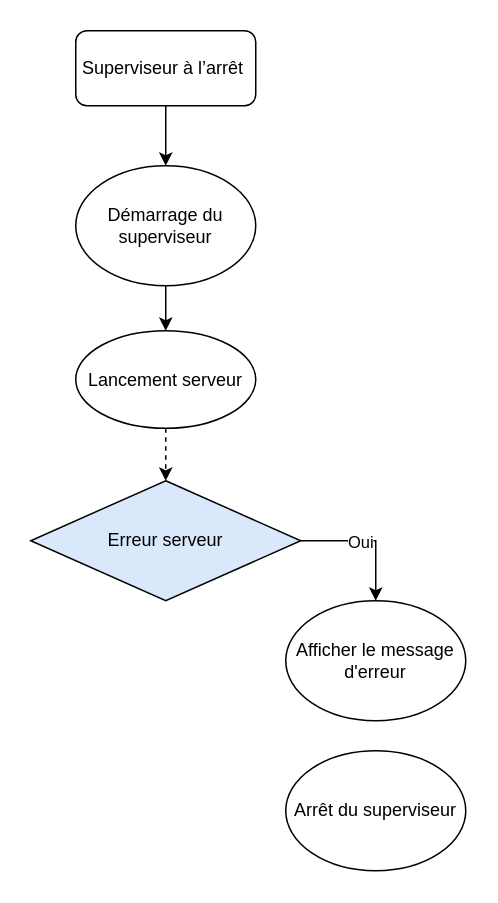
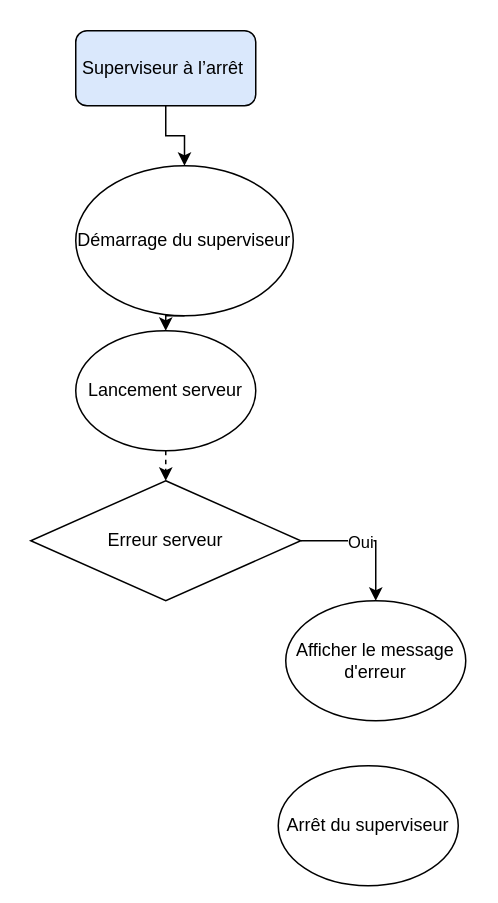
node "Superviseur à l’arrêt": fillcolor #ffffff -> #dae8fc
node "Démarrage du superviseur": size 180x120 -> 218x150
node "Lancement serveur": size 180x98 -> 180x120
node "Erreur serveur": fillcolor #dae8fc -> #ffffff
node "Arrêt du superviseur": moved (376, 811) -> (368, 826)
